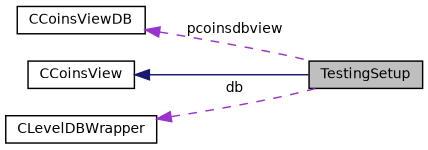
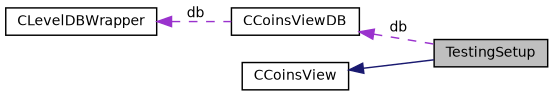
edge "TestingSetup" -> "CCoinsViewDB": label " pcoinsdbview" -> " db"
edge "TestingSetup" -> "CLevelDBWrapper": now "CCoinsViewDB" -> "CLevelDBWrapper"
